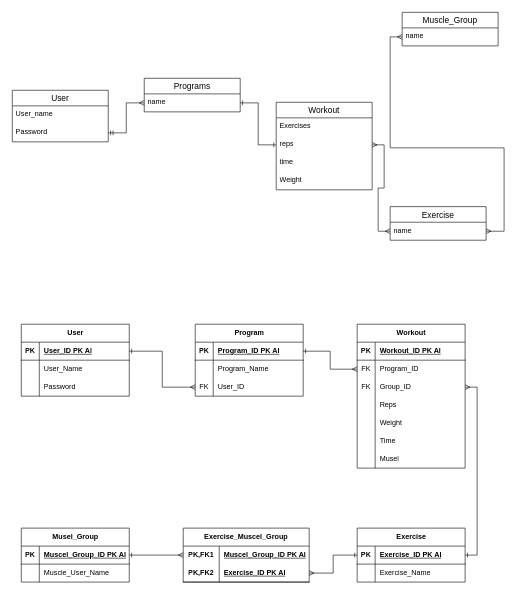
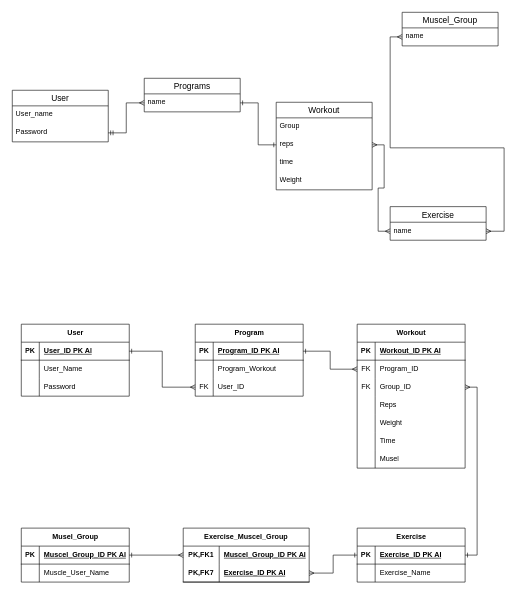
node "Muscle_Group": label "Muscle_Group" -> "Muscel_Group"
node "Exercises": label "Exercises" -> "Group"
node "Program_Name": label "Program_Name" -> "Program_Workout"
node "PK,FK2": label "PK,FK2" -> "PK,FK7"
